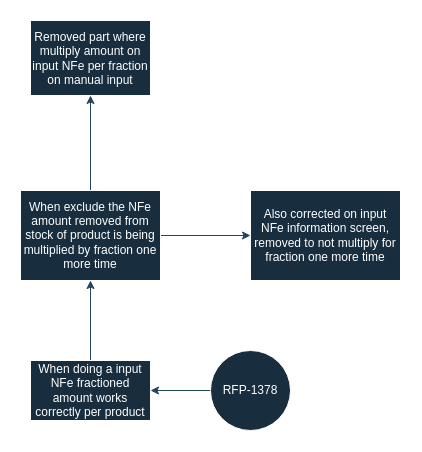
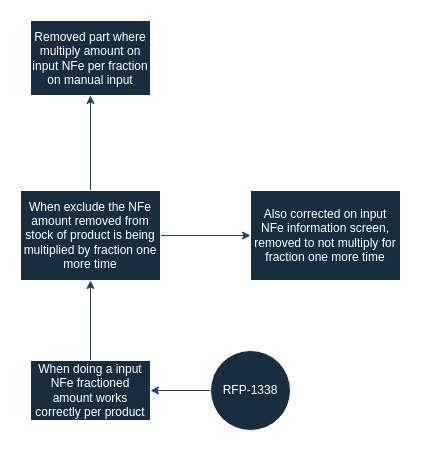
node "RFP-1378": label "RFP-1378" -> "RFP-1338"
